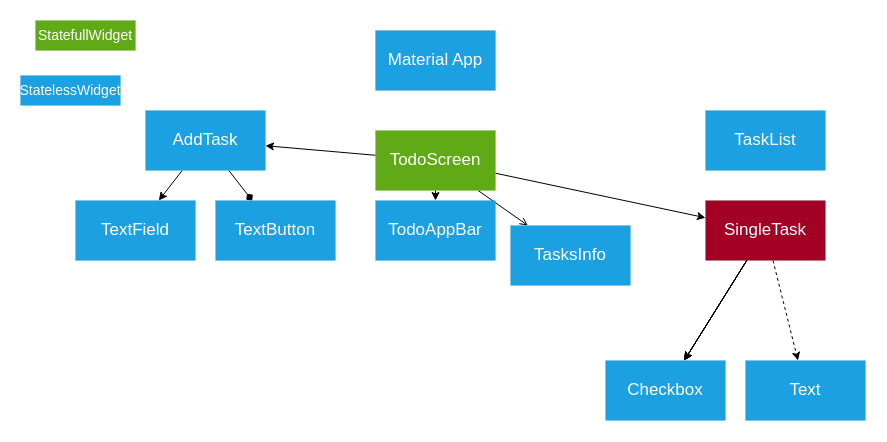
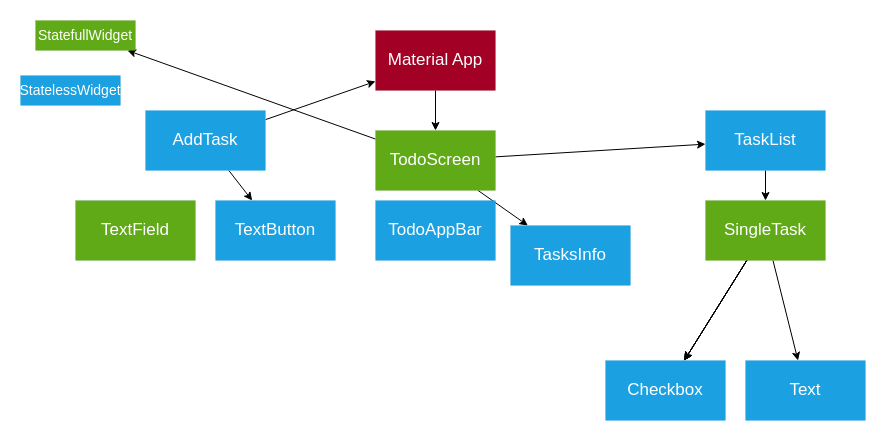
node "Material App": fillcolor #1ba1e2 -> #a20025
edge "Material App" -> "TodoScreen": added
edge "TodoScreen" -> "AddTask": now "TodoScreen" -> "StatefullWidget"
edge "TaskList" -> "SingleTask": added
edge "AddTask" -> "TextField": now "AddTask" -> "Material App"
edge "TodoScreen" -> "TodoAppBar": removed
edge "AddTask" -> "TextButton": arrowhead diamond -> classic
edge "TodoScreen" -> "SingleTask": now "TodoScreen" -> "TaskList"
edge "TodoScreen" -> "TasksInfo": arrowhead open -> classic
node "TextField": fillcolor #1ba1e2 -> #60a917
node "TodoAppBar": style solid -> dashed
node "SingleTask": fillcolor #a20025 -> #60a917
edge "SingleTask" -> "Text": style dashed -> solid
